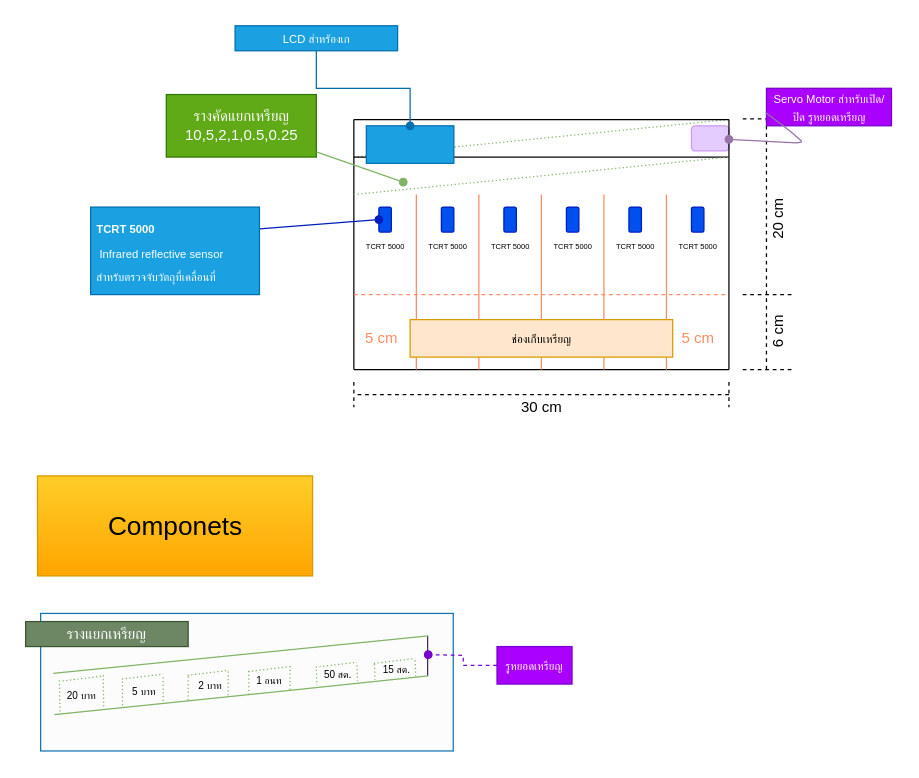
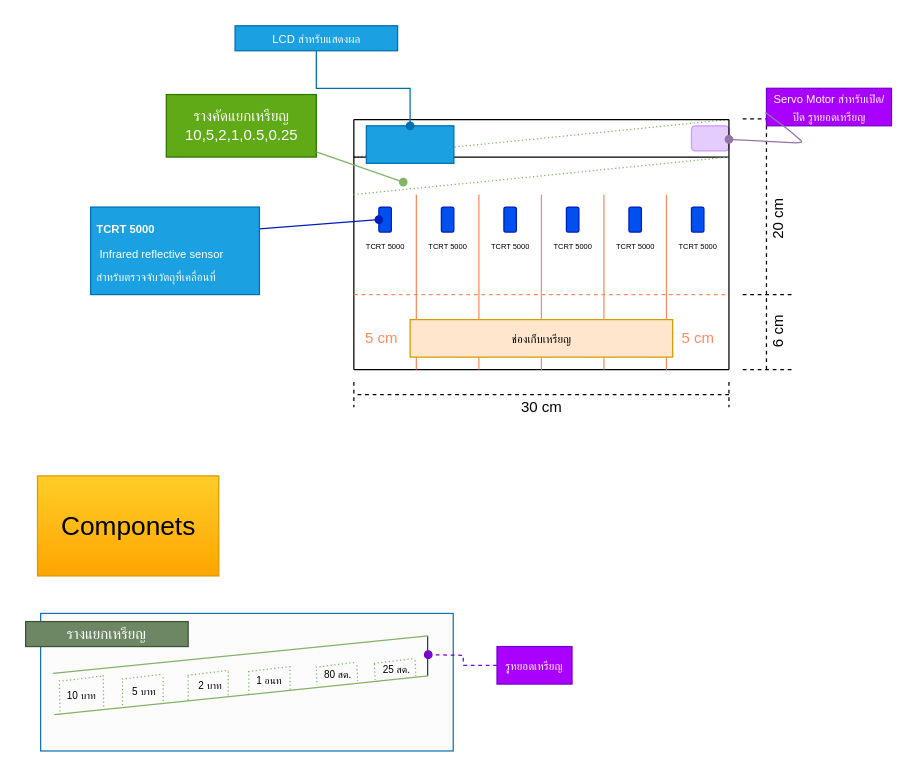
node "LCD สำหรัองเก": label "LCD สำหรัองเก" -> "LCD สำหรับแสดงผล"
node "Componets": size 275x100 -> 181x100
node "15 สต.": label "15 สต." -> "25 สต."
node "50 สต.": label "50 สต." -> "80 สต."
node "20 บาท": label "20 บาท" -> "10 บาท"
